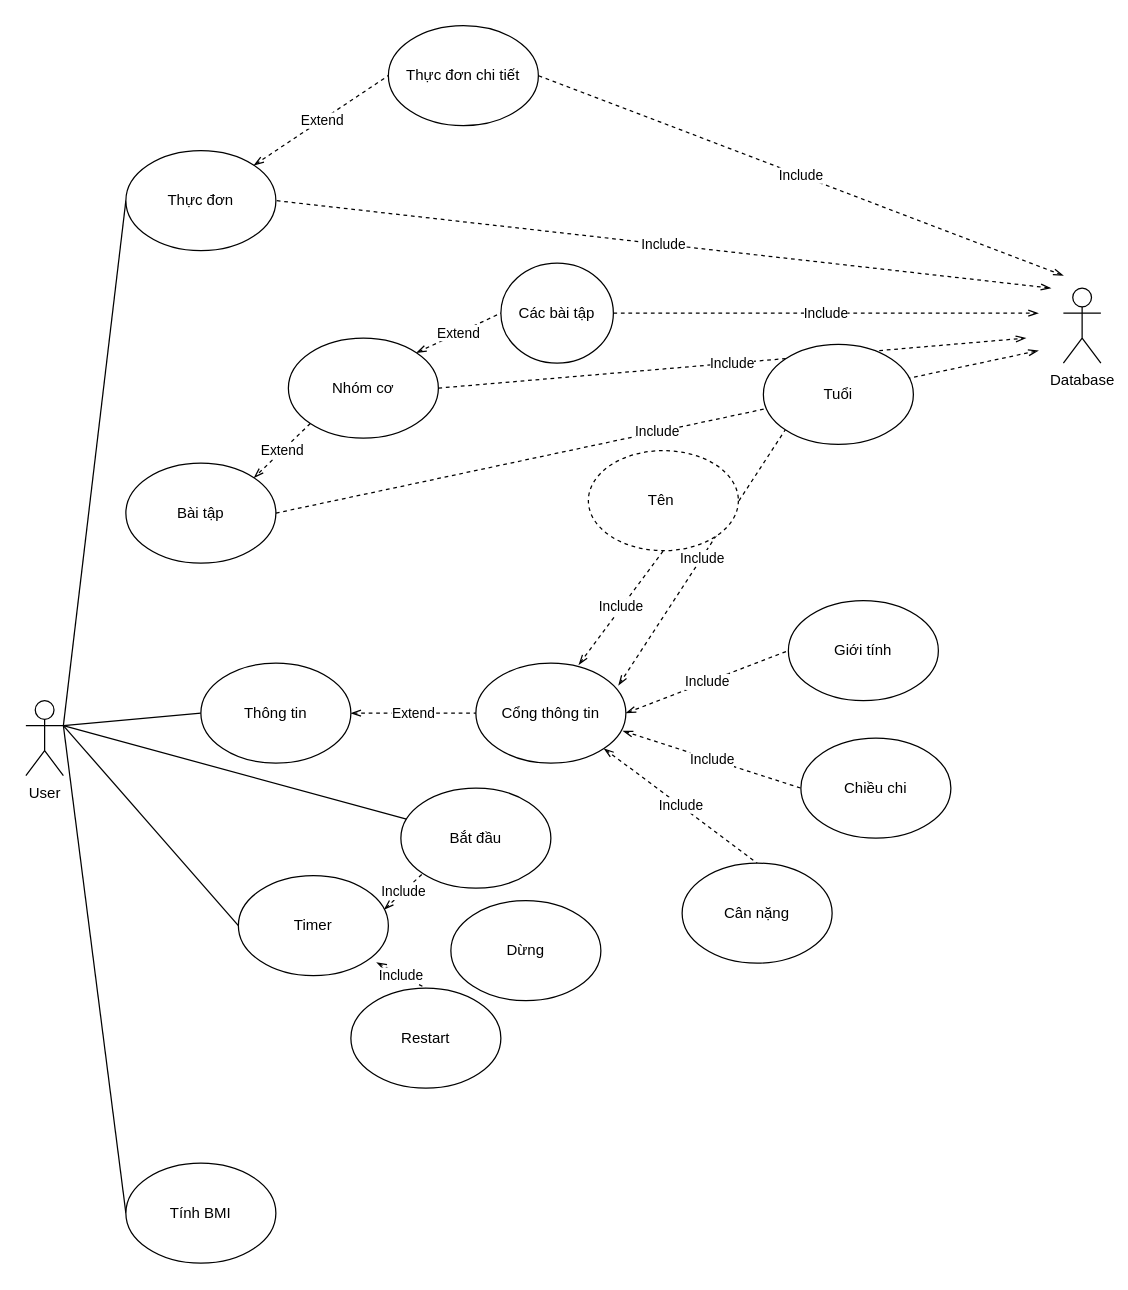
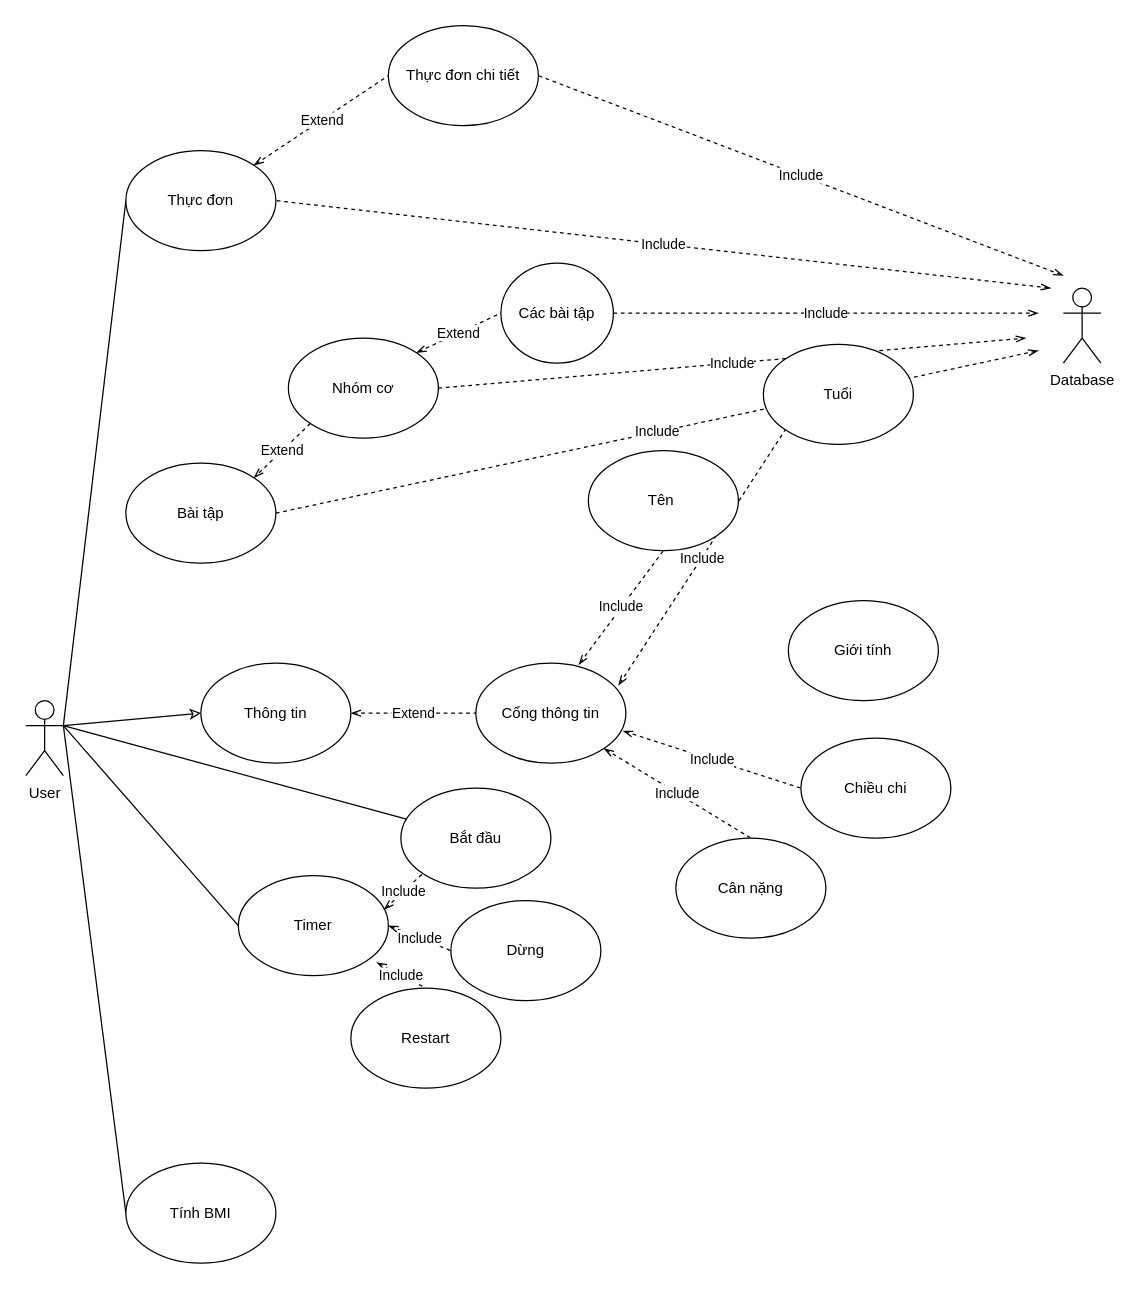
node "Tên": style dashed -> solid
edge "Giới tính" -> "Cổng thông tin": removed, label "Include"
edge "Thông tin" -- "User": arrowhead none -> classic
node "Cân nặng": moved (757, 913) -> (751, 888)
edge "Dừng" -> "Timer": added, label "Include"
